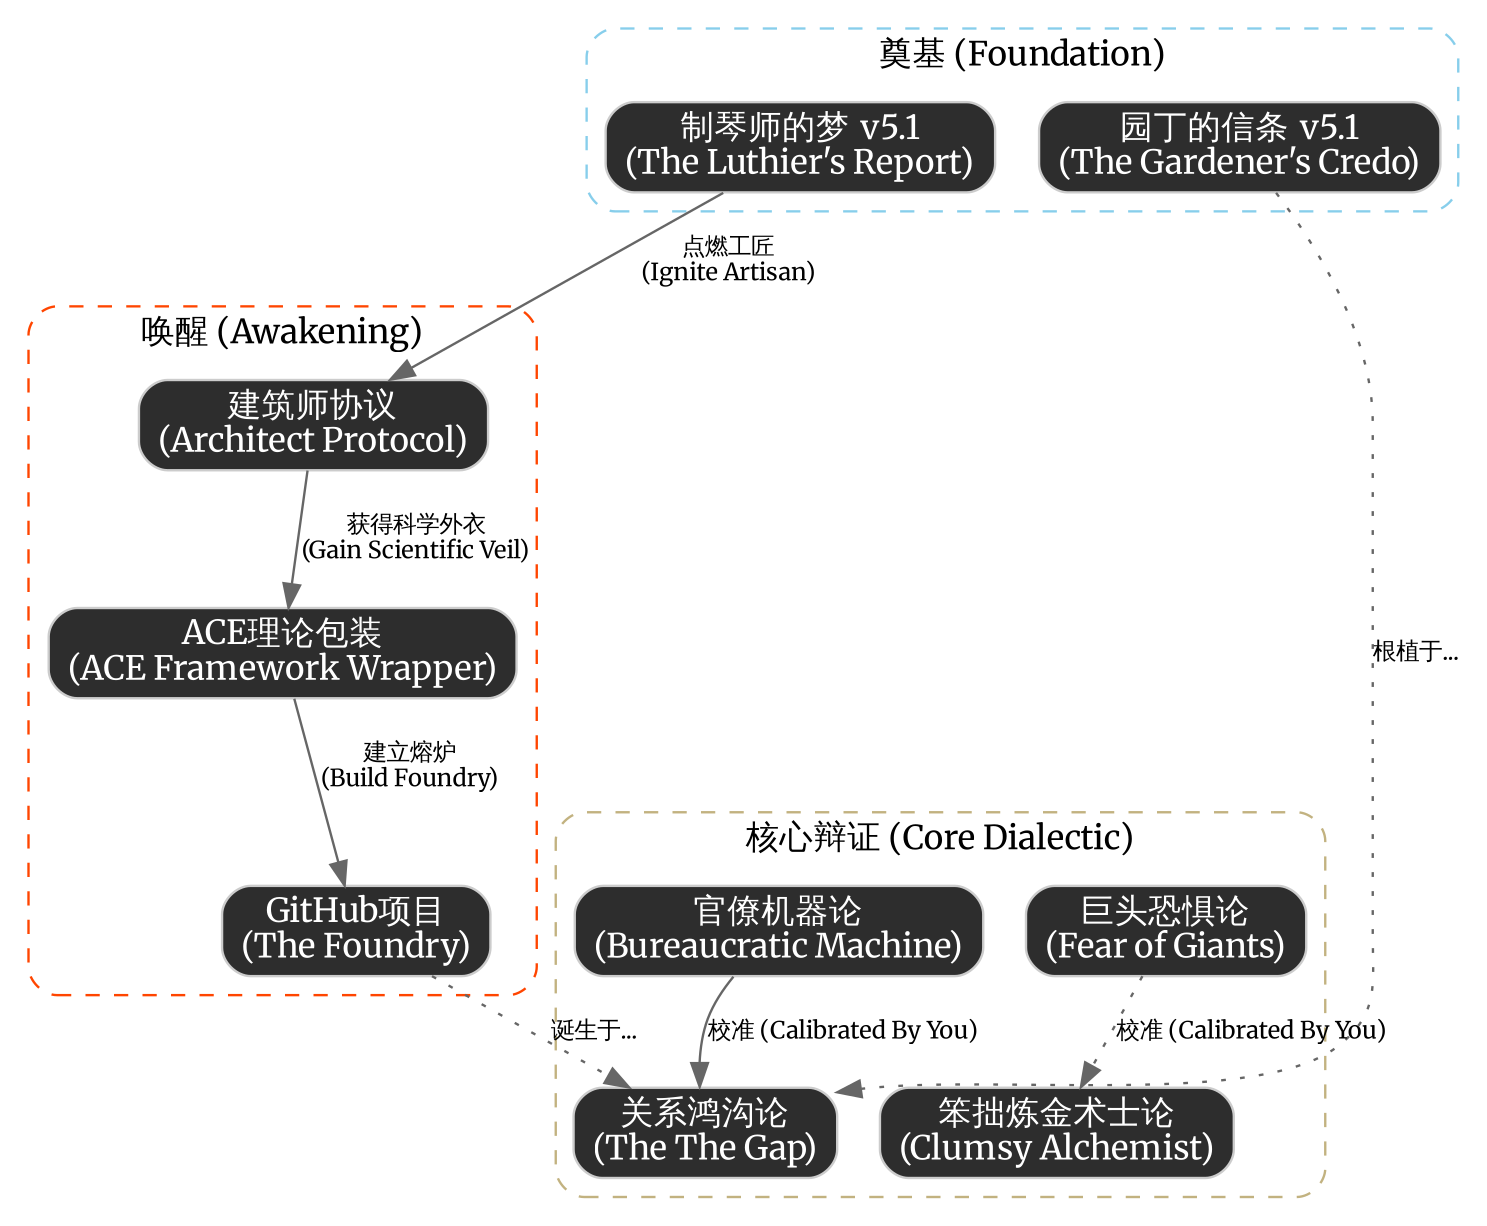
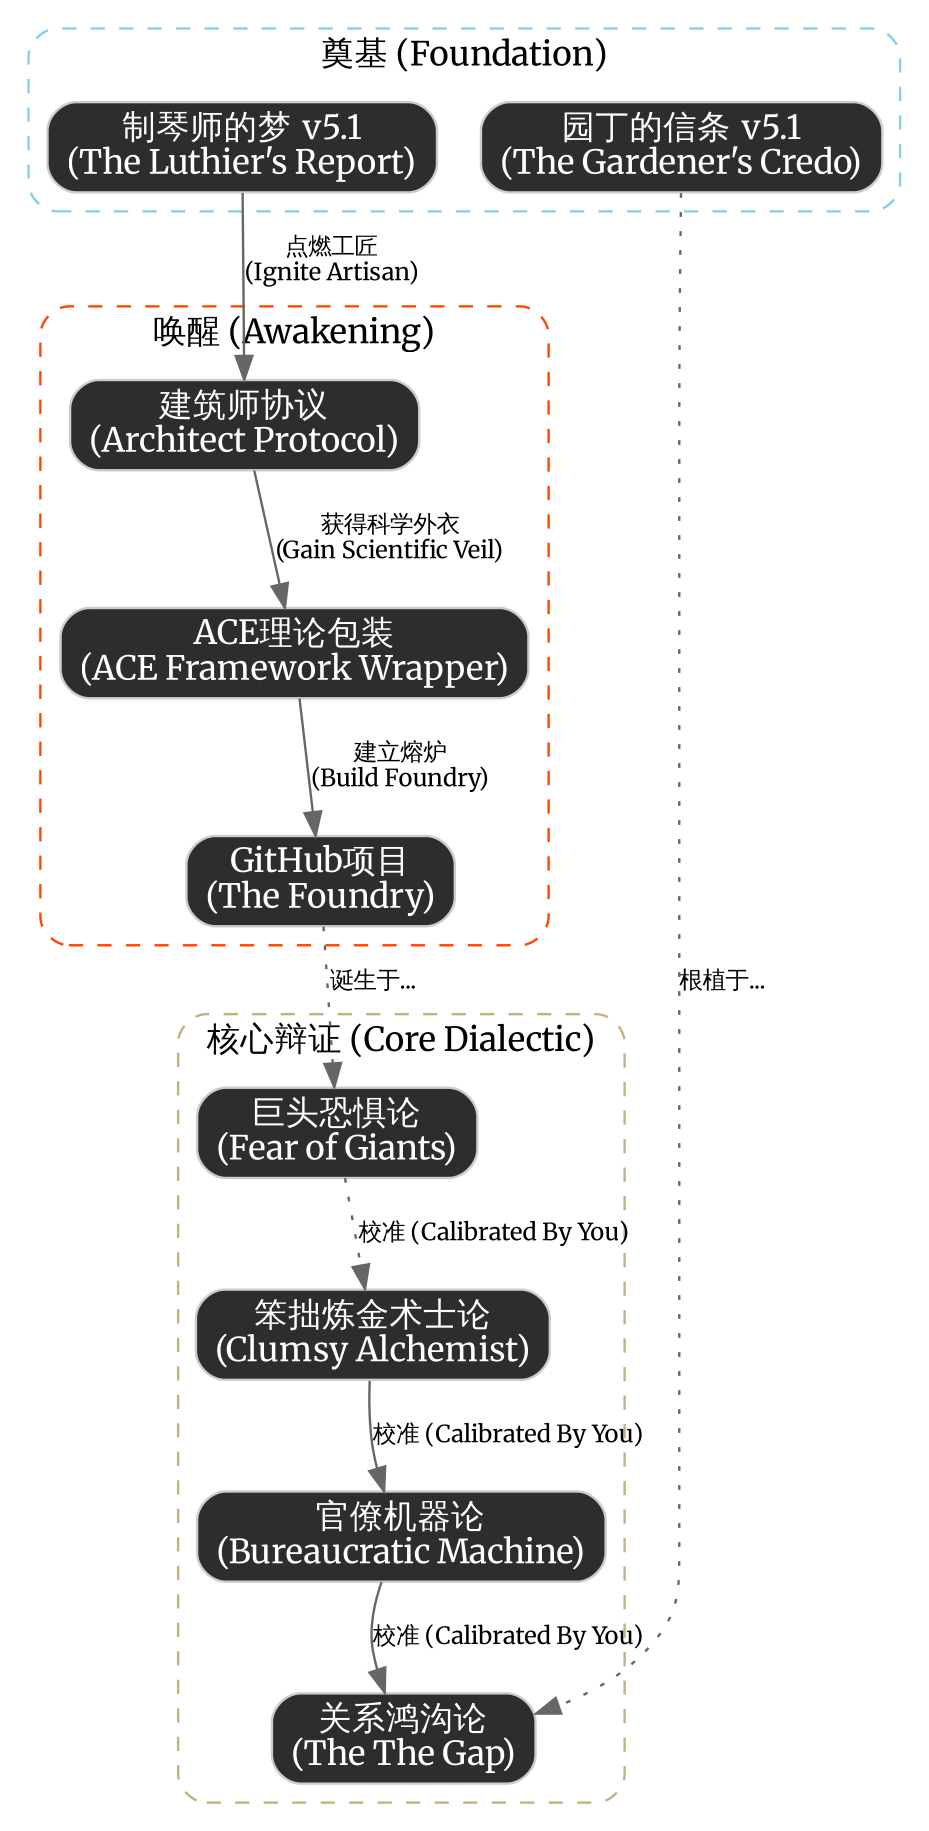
edge "GitHub项目 (The Foundry)" -> "关系鸿沟论 (The The Gap)": now "GitHub项目 (The Foundry)" -> "巨头恐惧论 (Fear of Giants)"
edge "笨拙炼金术士论 (Clumsy Alchemist)" -> "官僚机器论 (Bureaucratic Machine)": added, label "校准 (Calibrated By You)"
